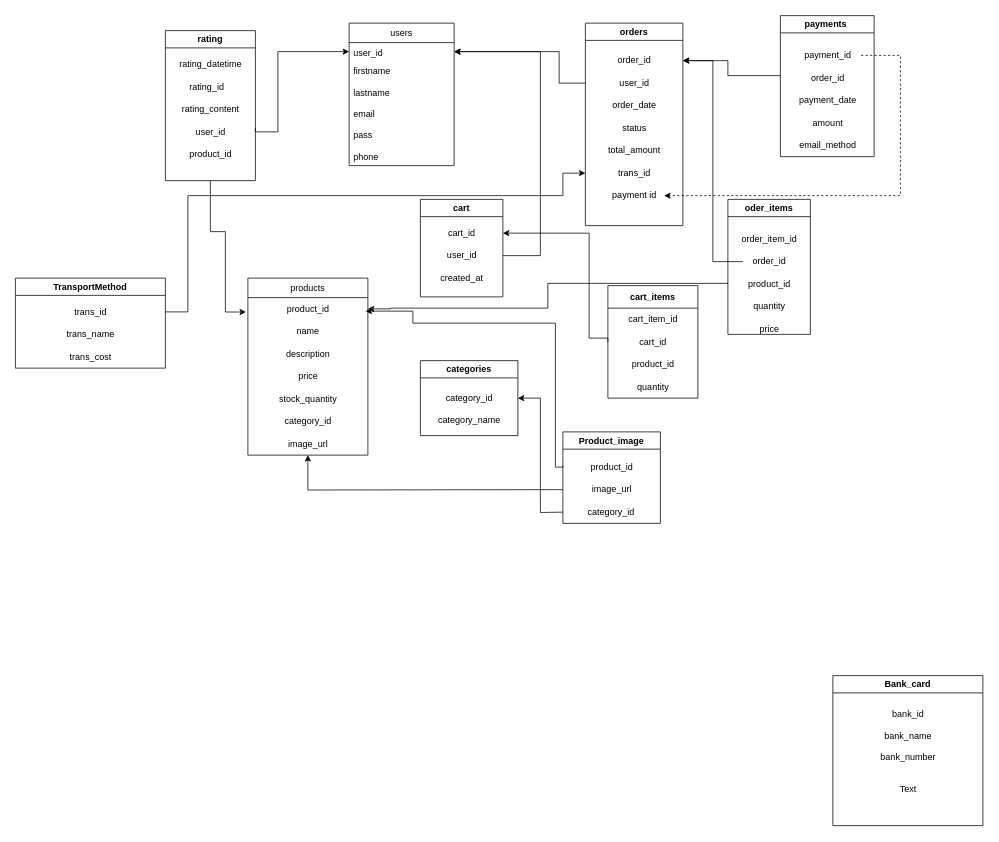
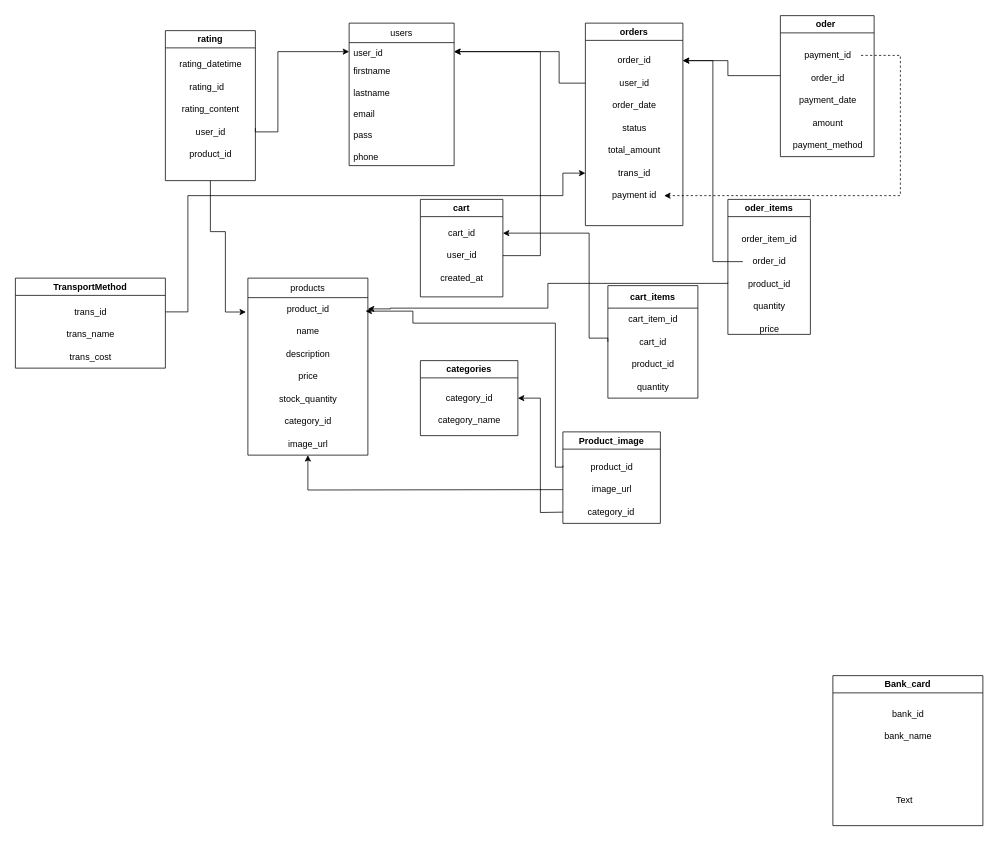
node "payments": label "payments" -> "oder"
node "email_method": label "email_method" -> "payment_method"
node "bank_number": removed
node "Text": moved (908, 789) -> (904, 800)
